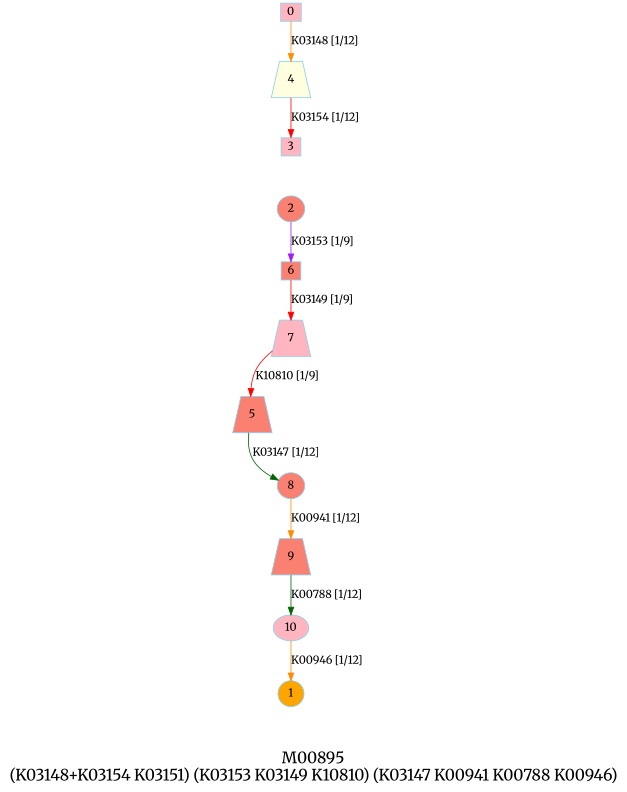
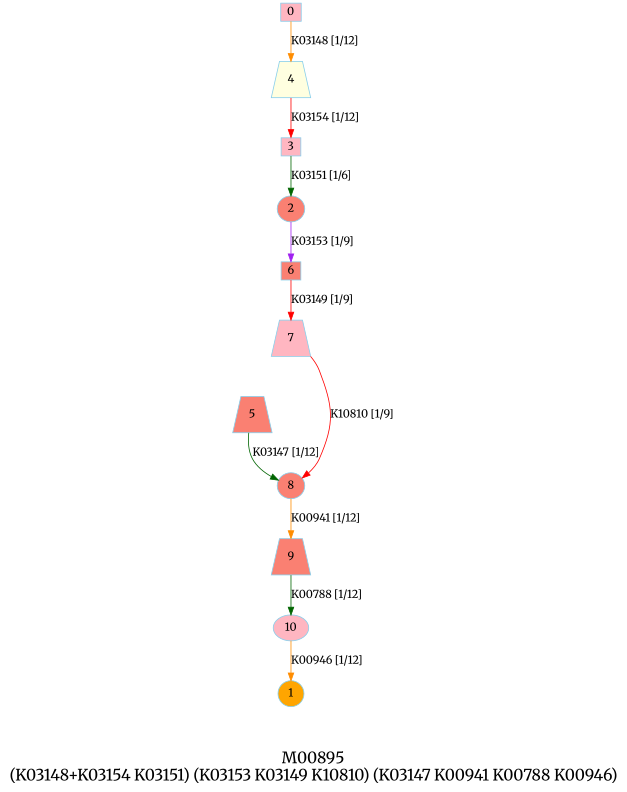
edge "3" -> "2": added, label "K03151 [1/6]"
edge "7" -> "5": now "7" -> "8"
